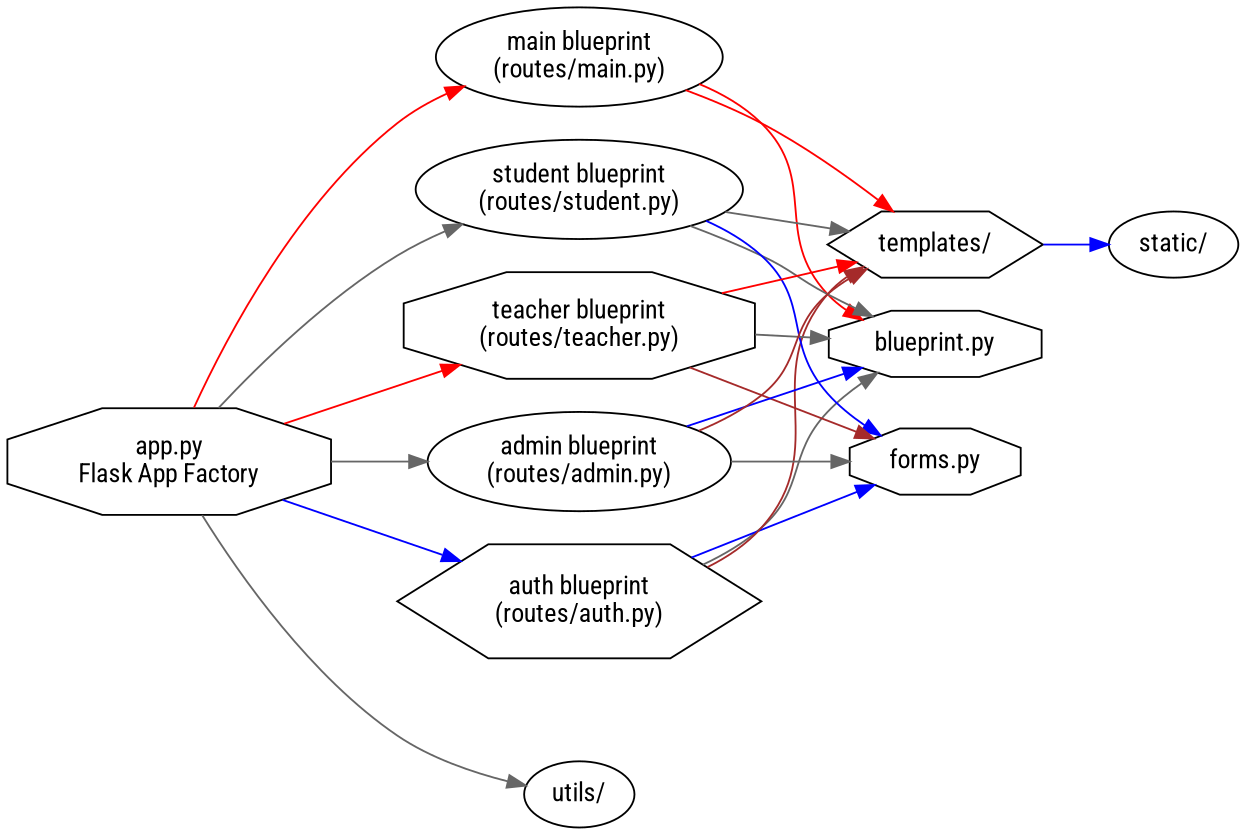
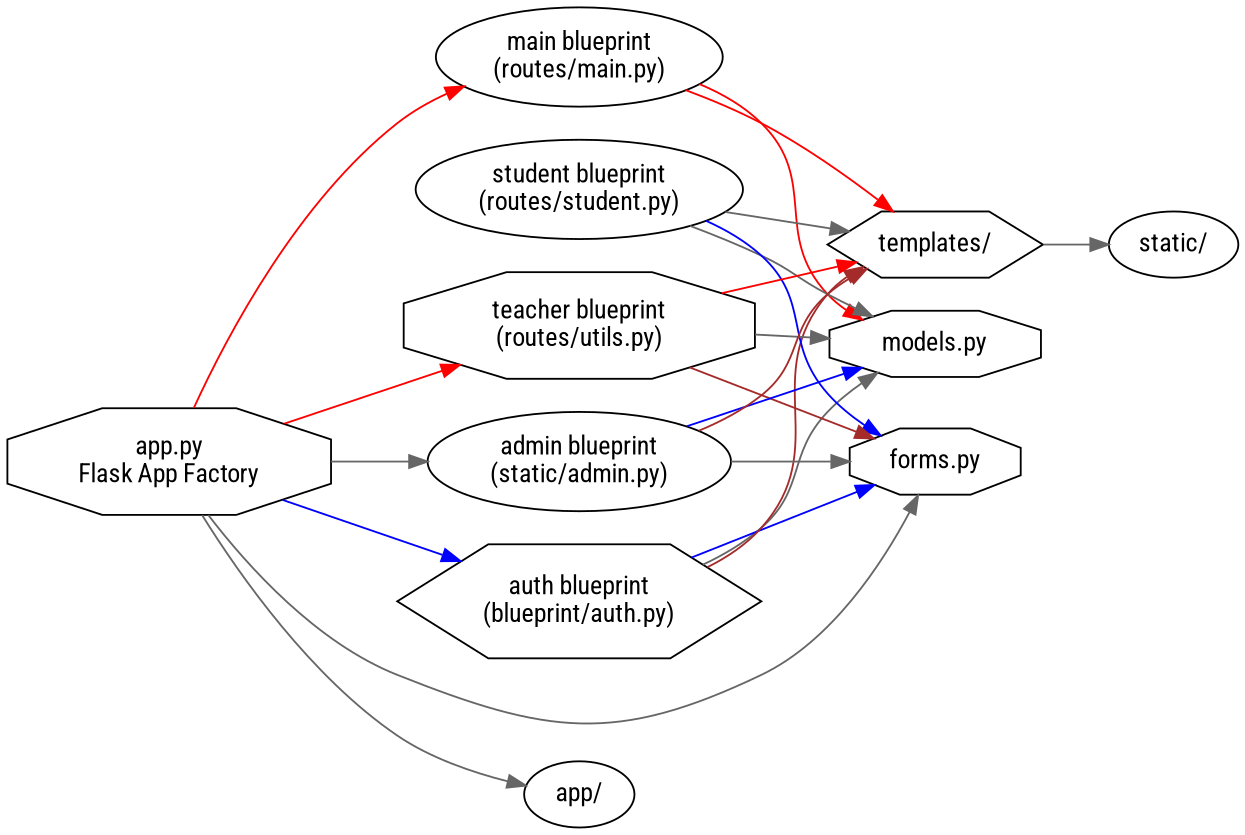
edge "templates/" -> "static/": color blue -> gray40
edge "app.py Flask App Factory" -> "student blueprint (routes/student.py)": now "app.py Flask App Factory" -> "forms.py"
node "teacher blueprint (routes/teacher.py)": label "teacher blueprint (routes/teacher.py)" -> "teacher blueprint (routes/utils.py)"
node "blueprint.py": label "blueprint.py" -> "models.py"
node "admin blueprint (routes/admin.py)": label "admin blueprint (routes/admin.py)" -> "admin blueprint (static/admin.py)"
node "auth blueprint (routes/auth.py)": label "auth blueprint (routes/auth.py)" -> "auth blueprint (blueprint/auth.py)"
node "utils/": label "utils/" -> "app/"
